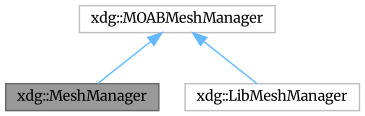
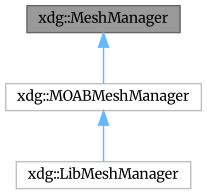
edge "xdg::MeshManager" -> "xdg::MOABMeshManager": reversed
